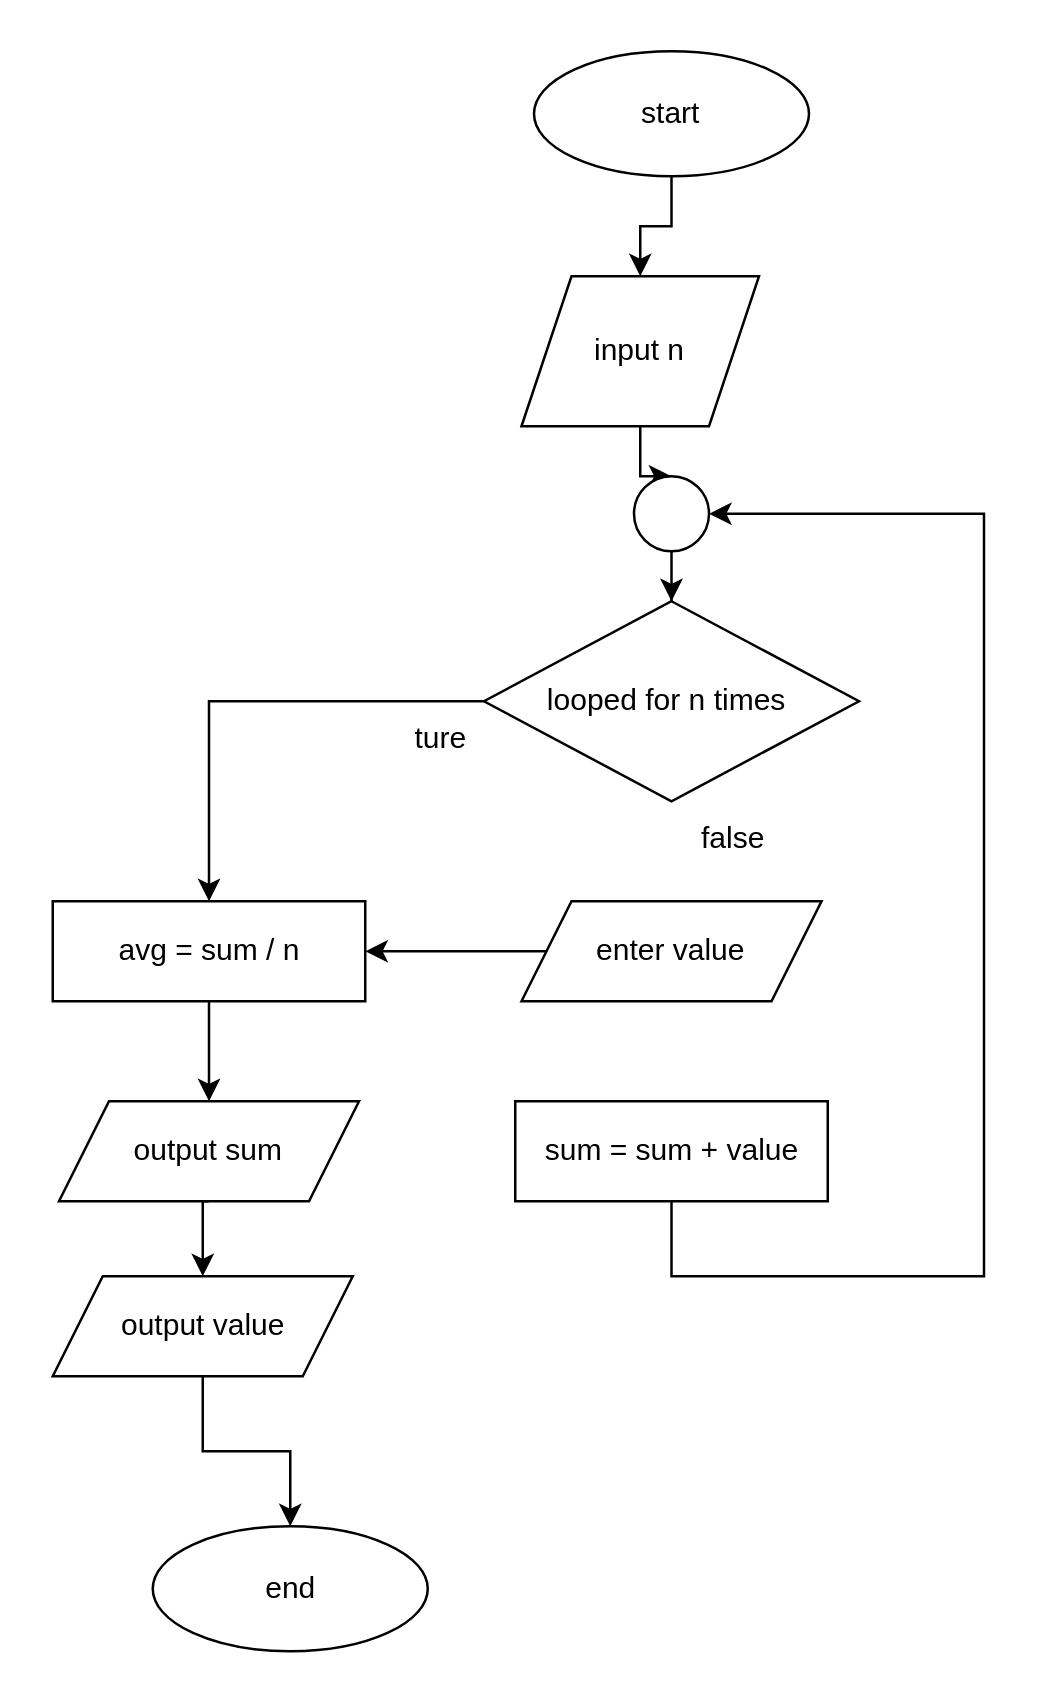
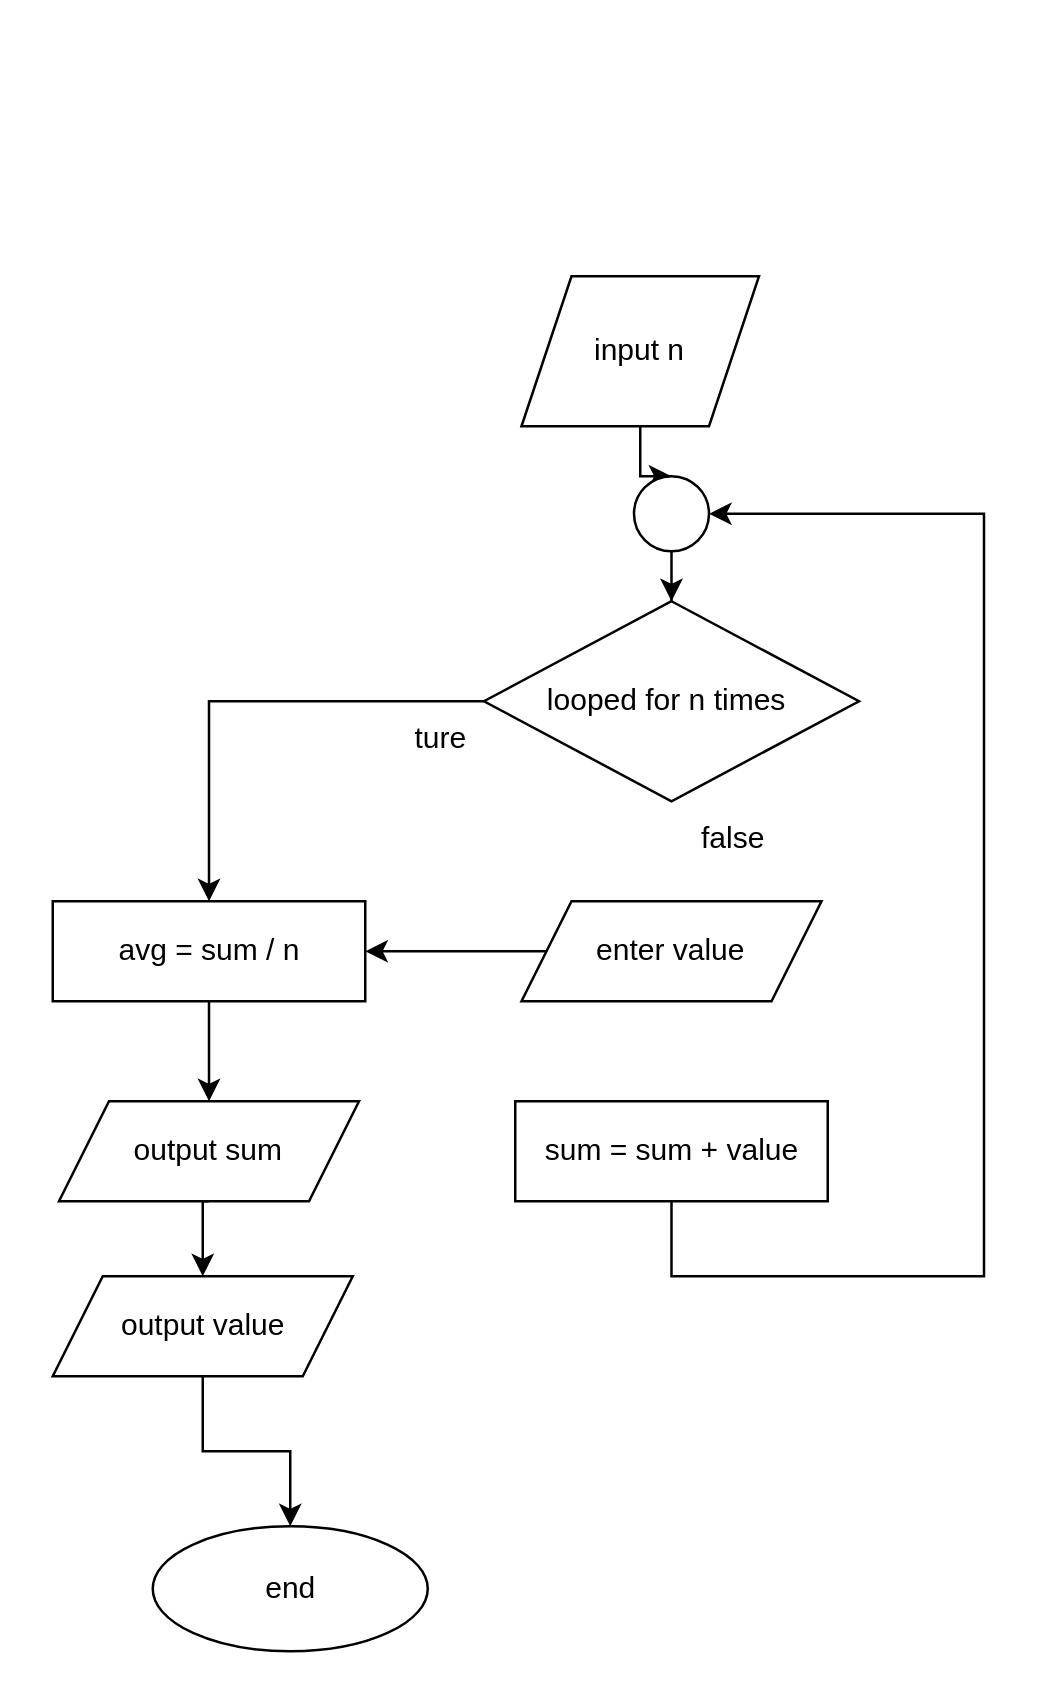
node "start": removed
edge "start" -> "input n": removed
